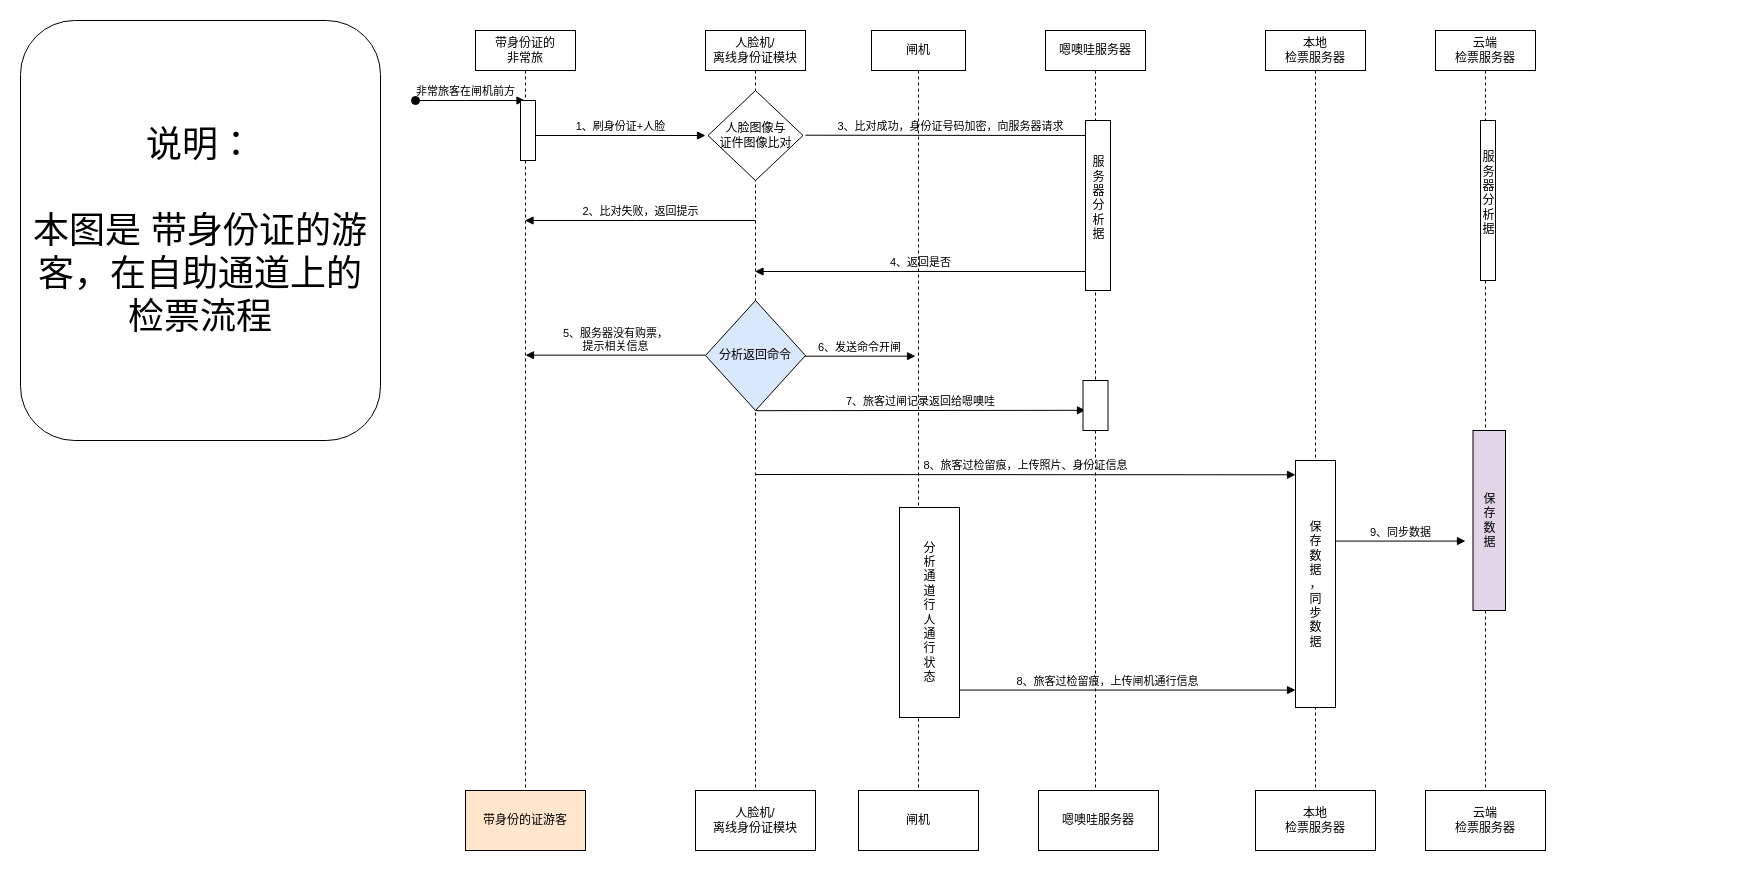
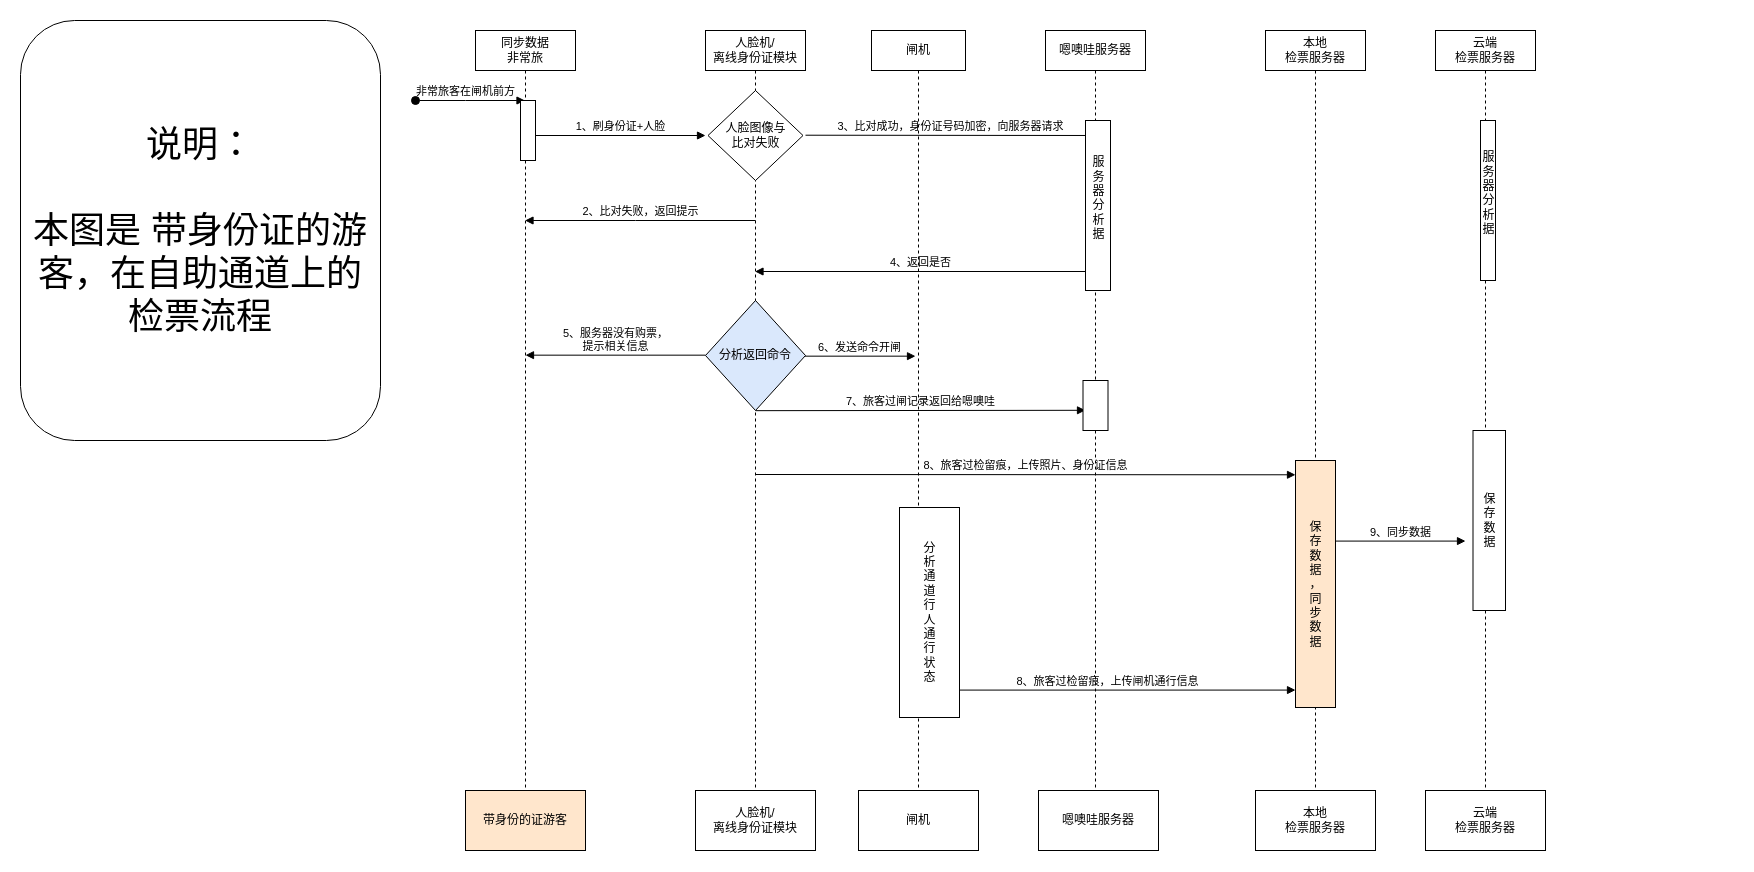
node "带身份证的 非常旅": label "带身份证的 非常旅" -> "同步数据 非常旅"
node "人脸图像与 证件图像比对": label "人脸图像与 证件图像比对" -> "人脸图像与 比对失败"
node "保 存 数 据": fillcolor #e1d5e7 -> #ffffff
node "保 存 数 据 ， 同 步 数 据": fillcolor #ffffff -> #ffe6cc
